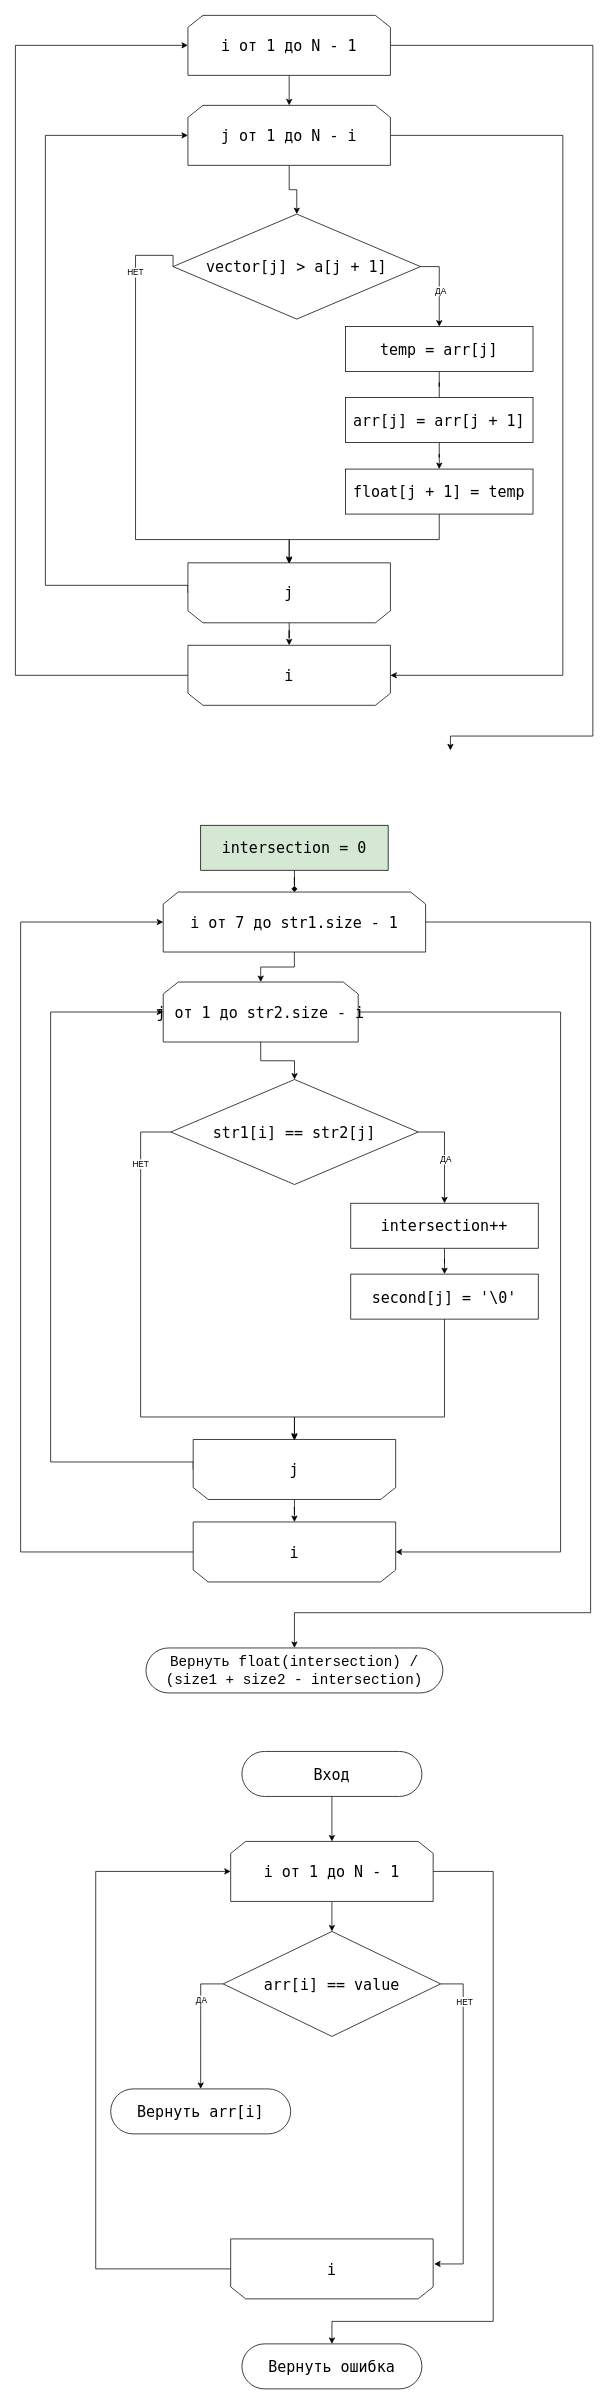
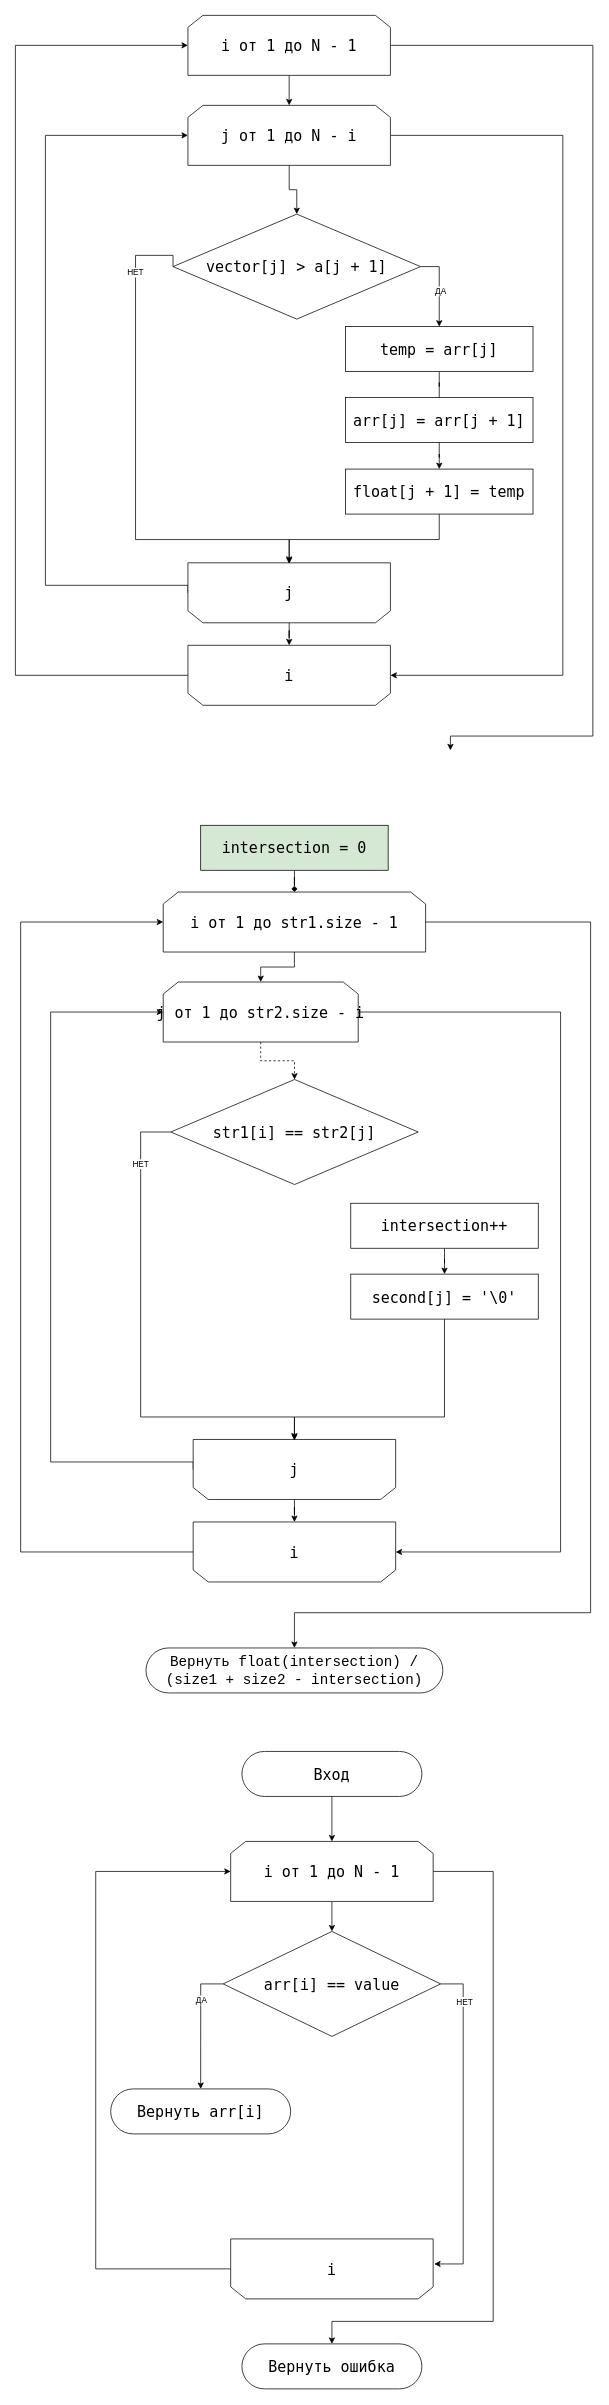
node "i от 7 до str1.size - 1": label "i от 7 до str1.size - 1" -> "i от 1 до str1.size - 1"
edge "j от 1 до str2.size - i" -> "str1[i] == str2[j]": style solid -> dashed
edge "str1[i] == str2[j]" -> "intersection++": removed, label "ДА"
